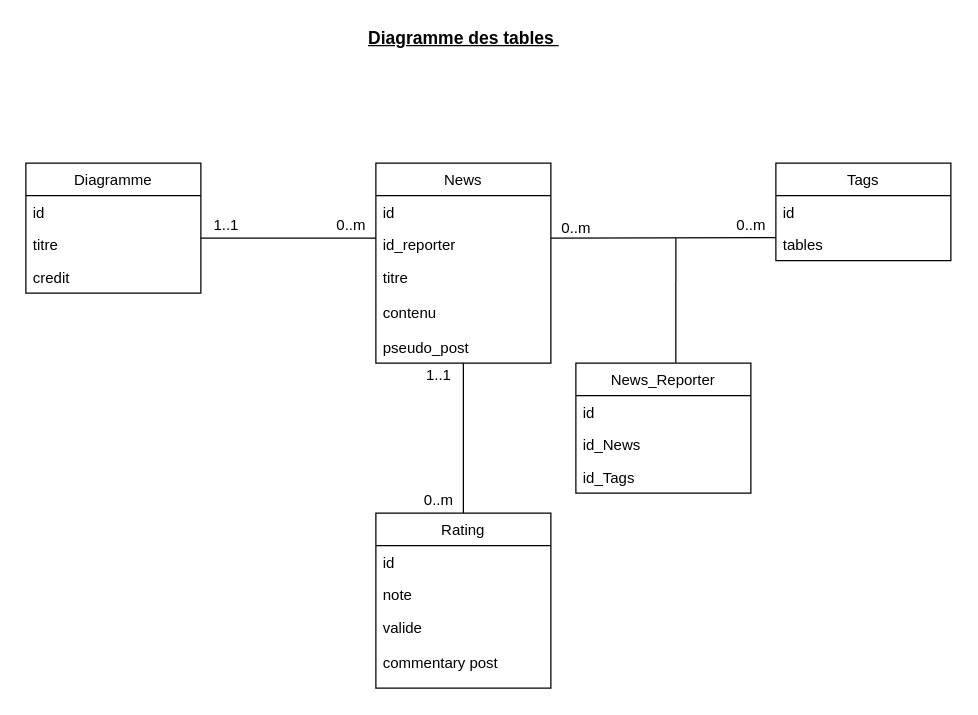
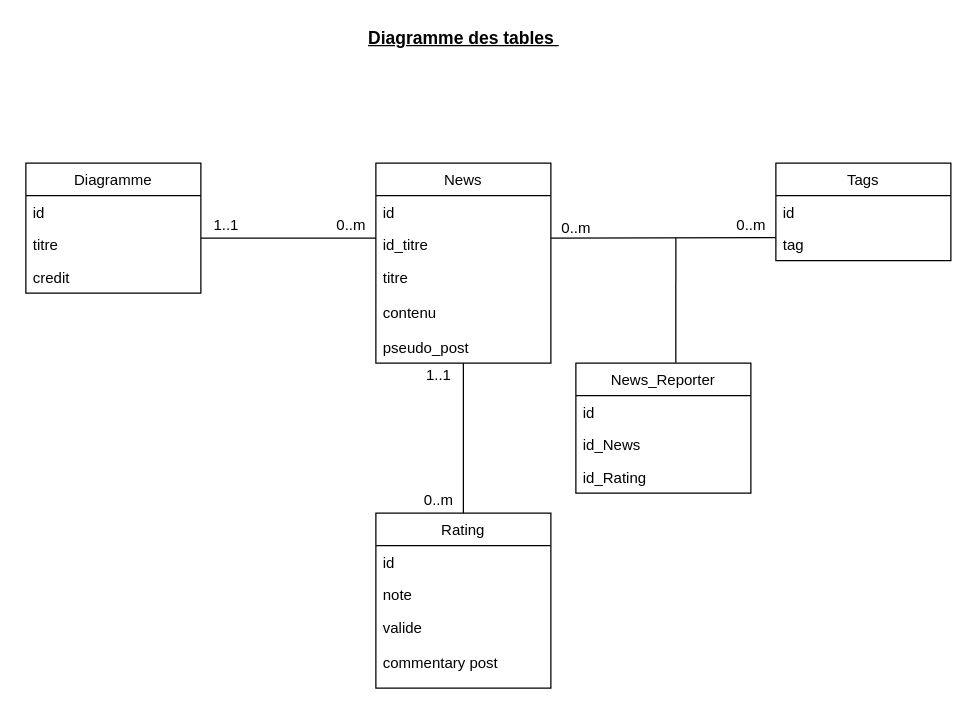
node "id_reporter": label "id_reporter" -> "id_titre"
node "tables": label "tables" -> "tag"
node "id_Tags": label "id_Tags" -> "id_Rating"
